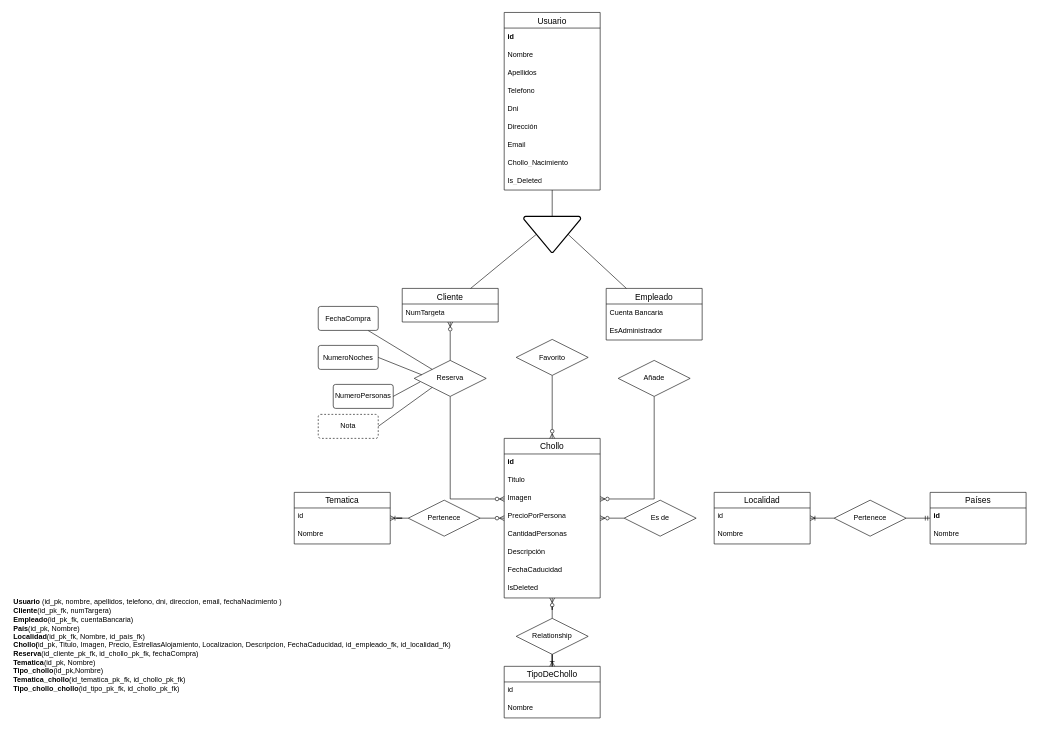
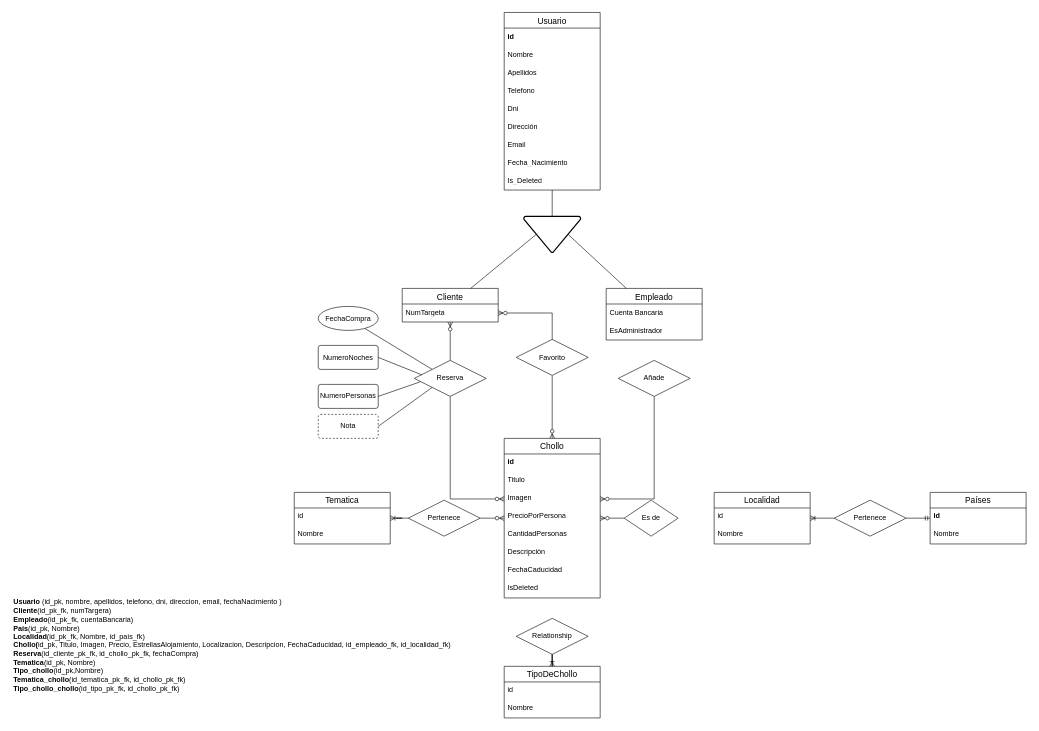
node "Chollo_Nacimiento": label "Chollo_Nacimiento" -> "Fecha_Nacimiento"
edge "Favorito" -> "NumTargeta": added
node "FechaCompra": shape rounded rectangle -> ellipse
node "NumeroPersonas": moved (363, 396) -> (348, 396)
node "Es de": size 72x36 -> 54x36
edge "Relationship" -> "Chollo": removed
